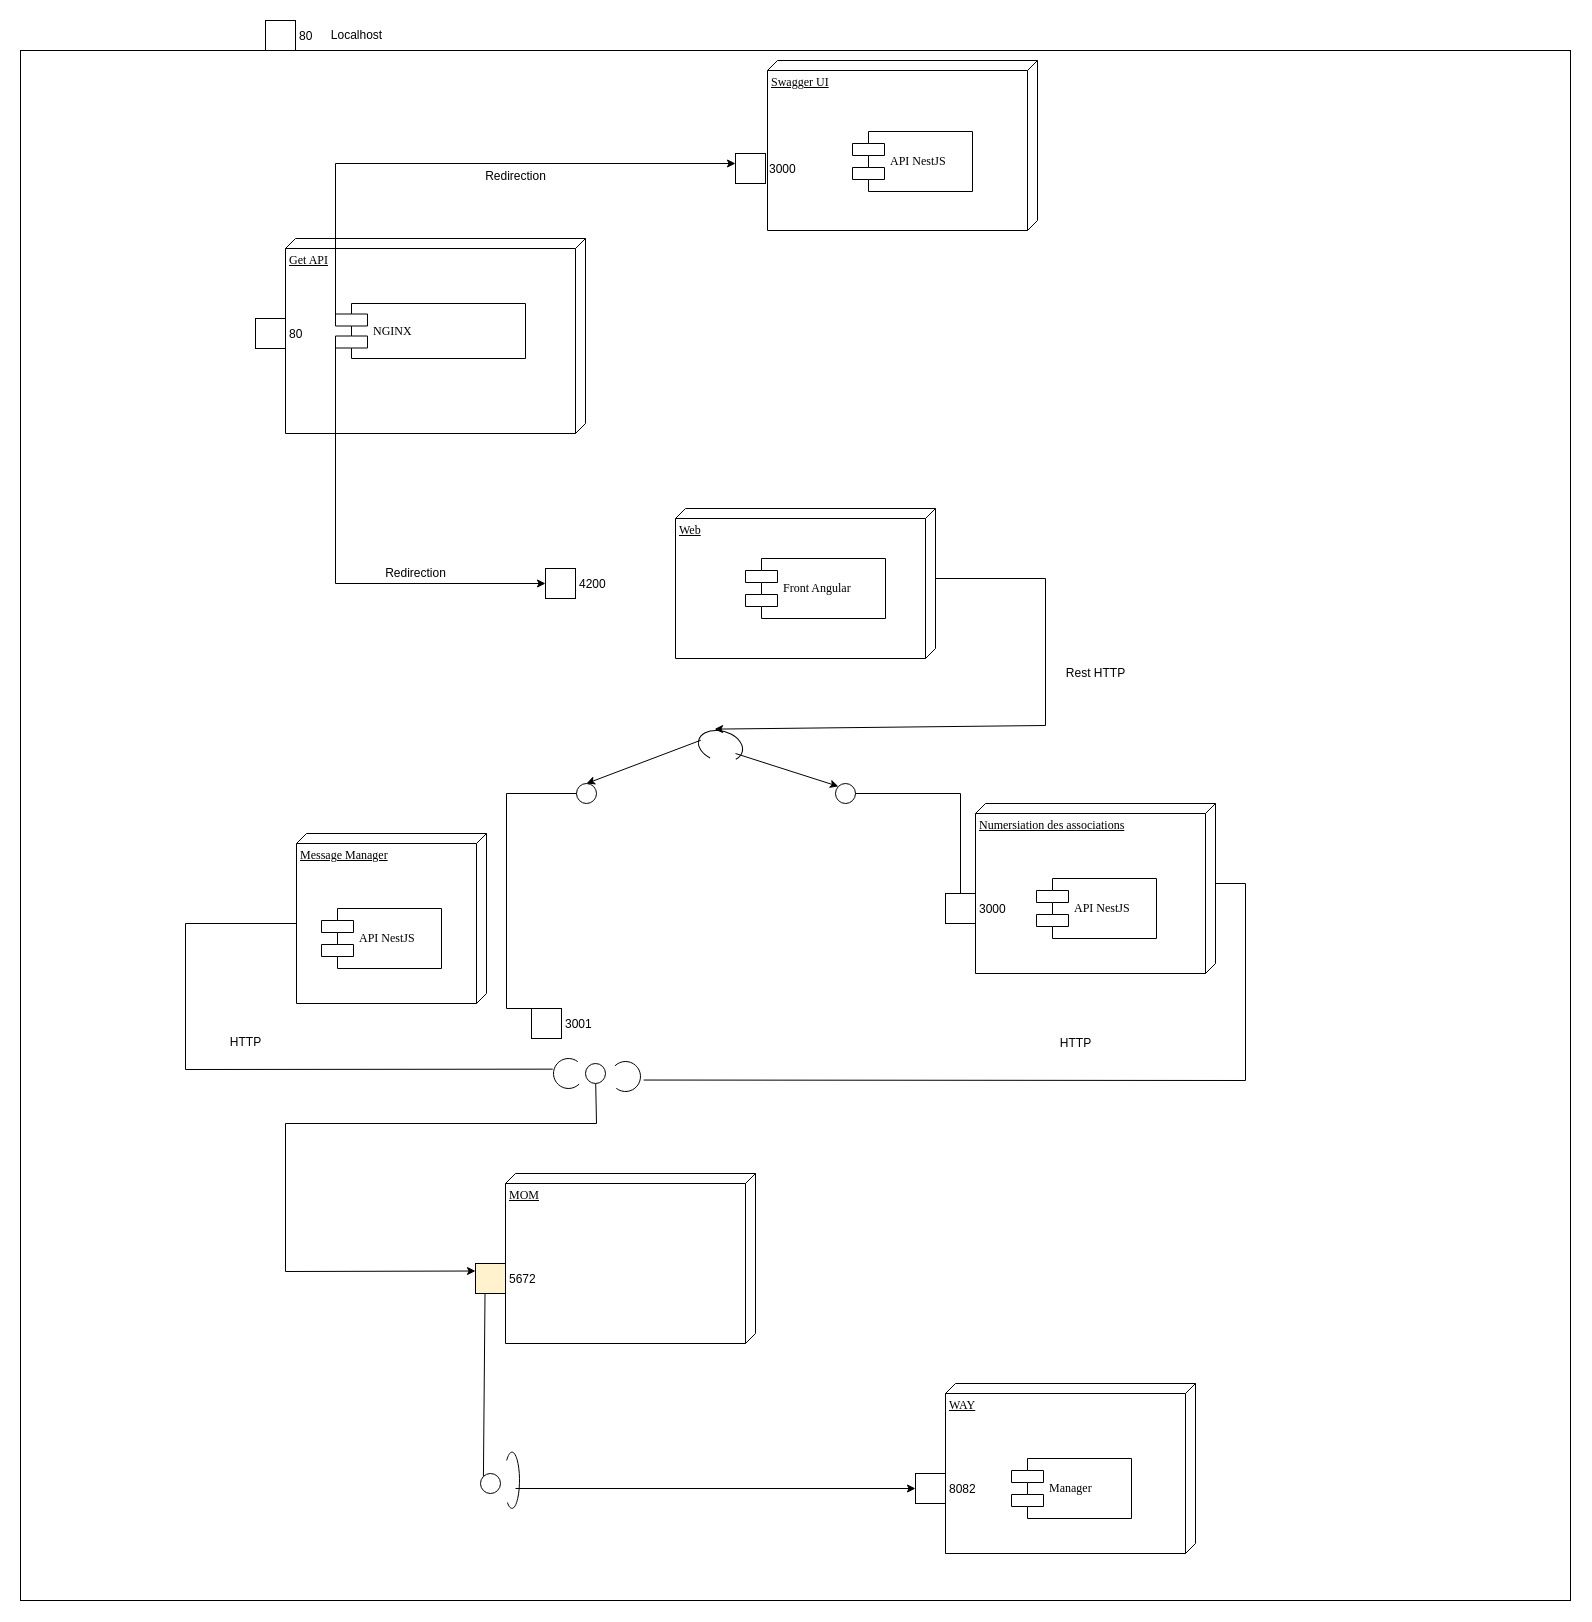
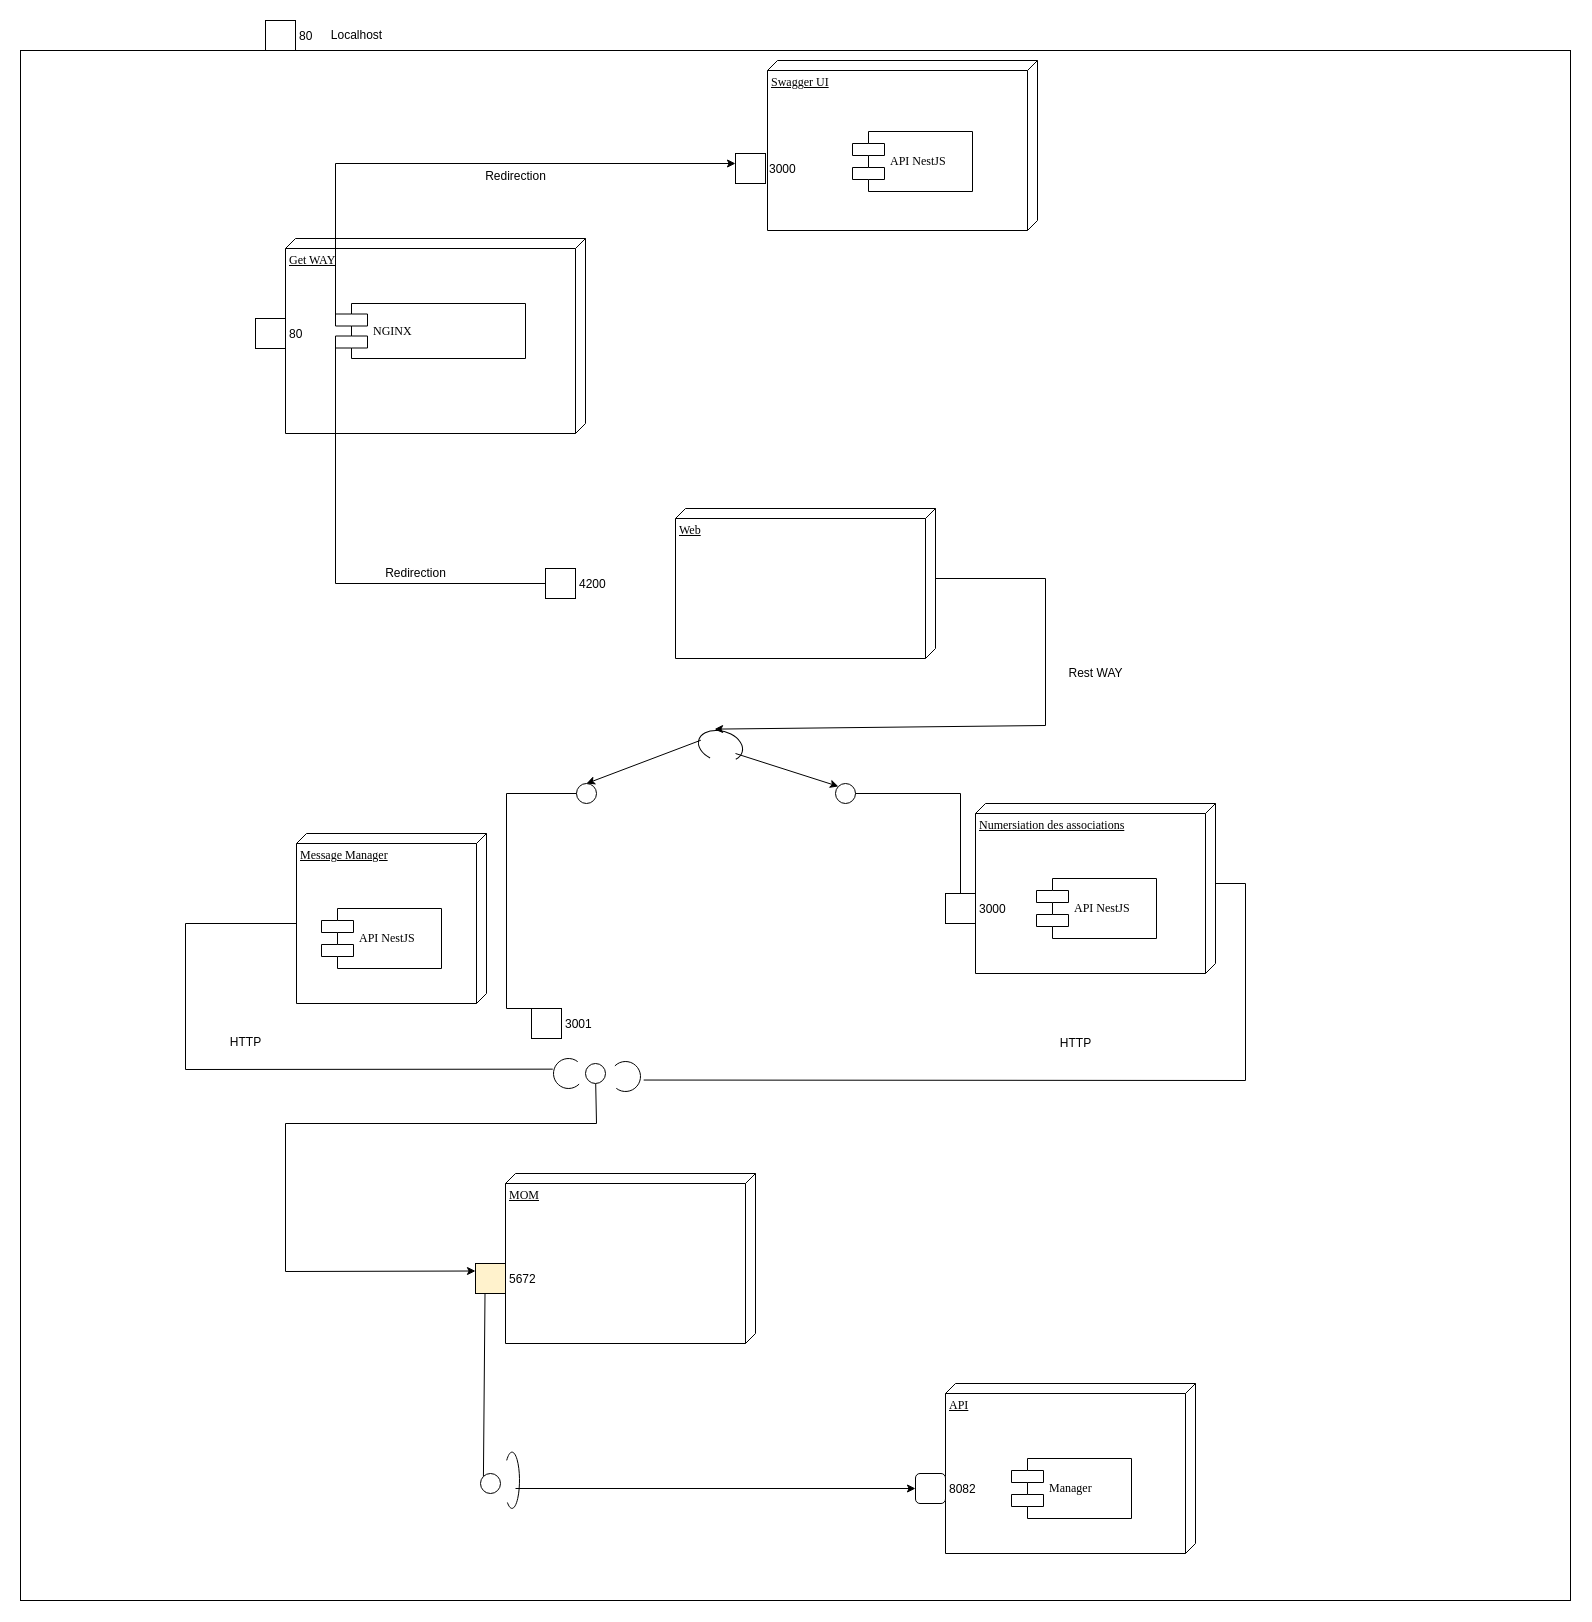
node "Get API": label "Get API" -> "Get WAY"
edge "NGINX" -> "4200": arrowhead classic -> none
node "Front Angular": removed
node "Rest HTTP": label "Rest HTTP" -> "Rest WAY"
node "WAY": label "WAY" -> "API"
node "8082": shape rectangle -> rounded rectangle
